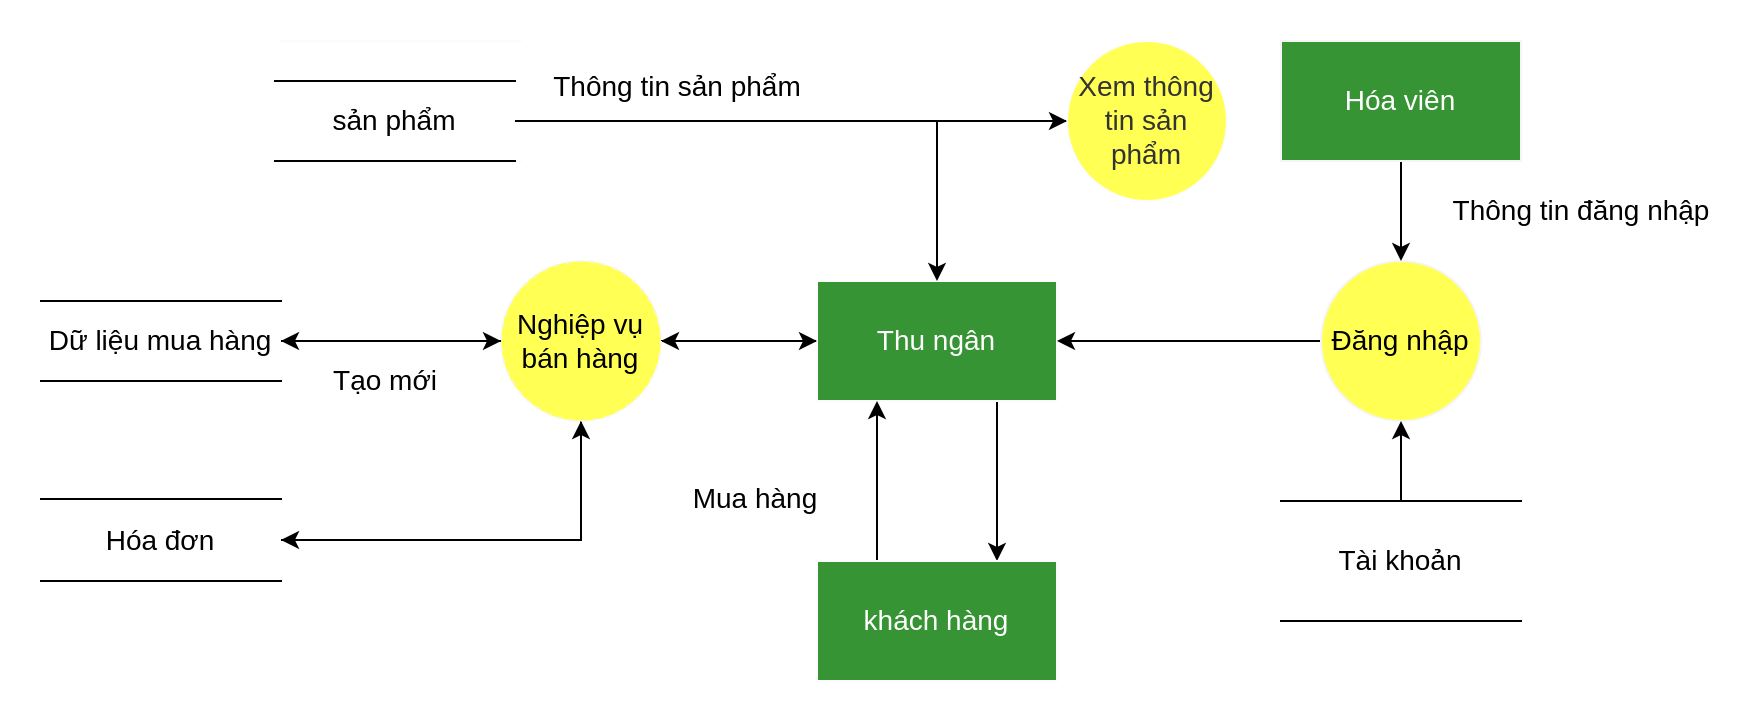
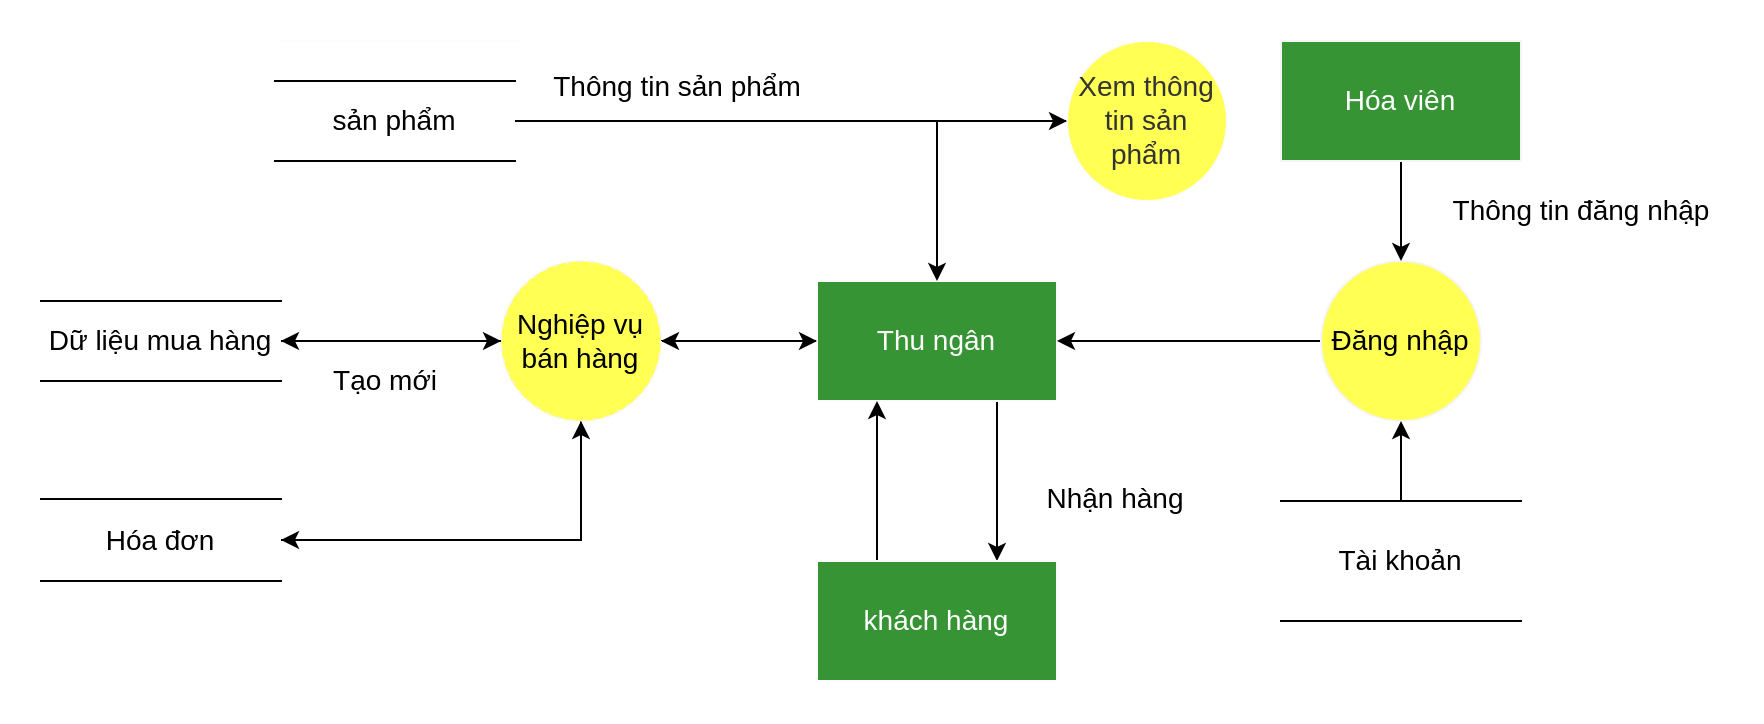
node "Mua hàng": removed
node "Nhận hàng": added
